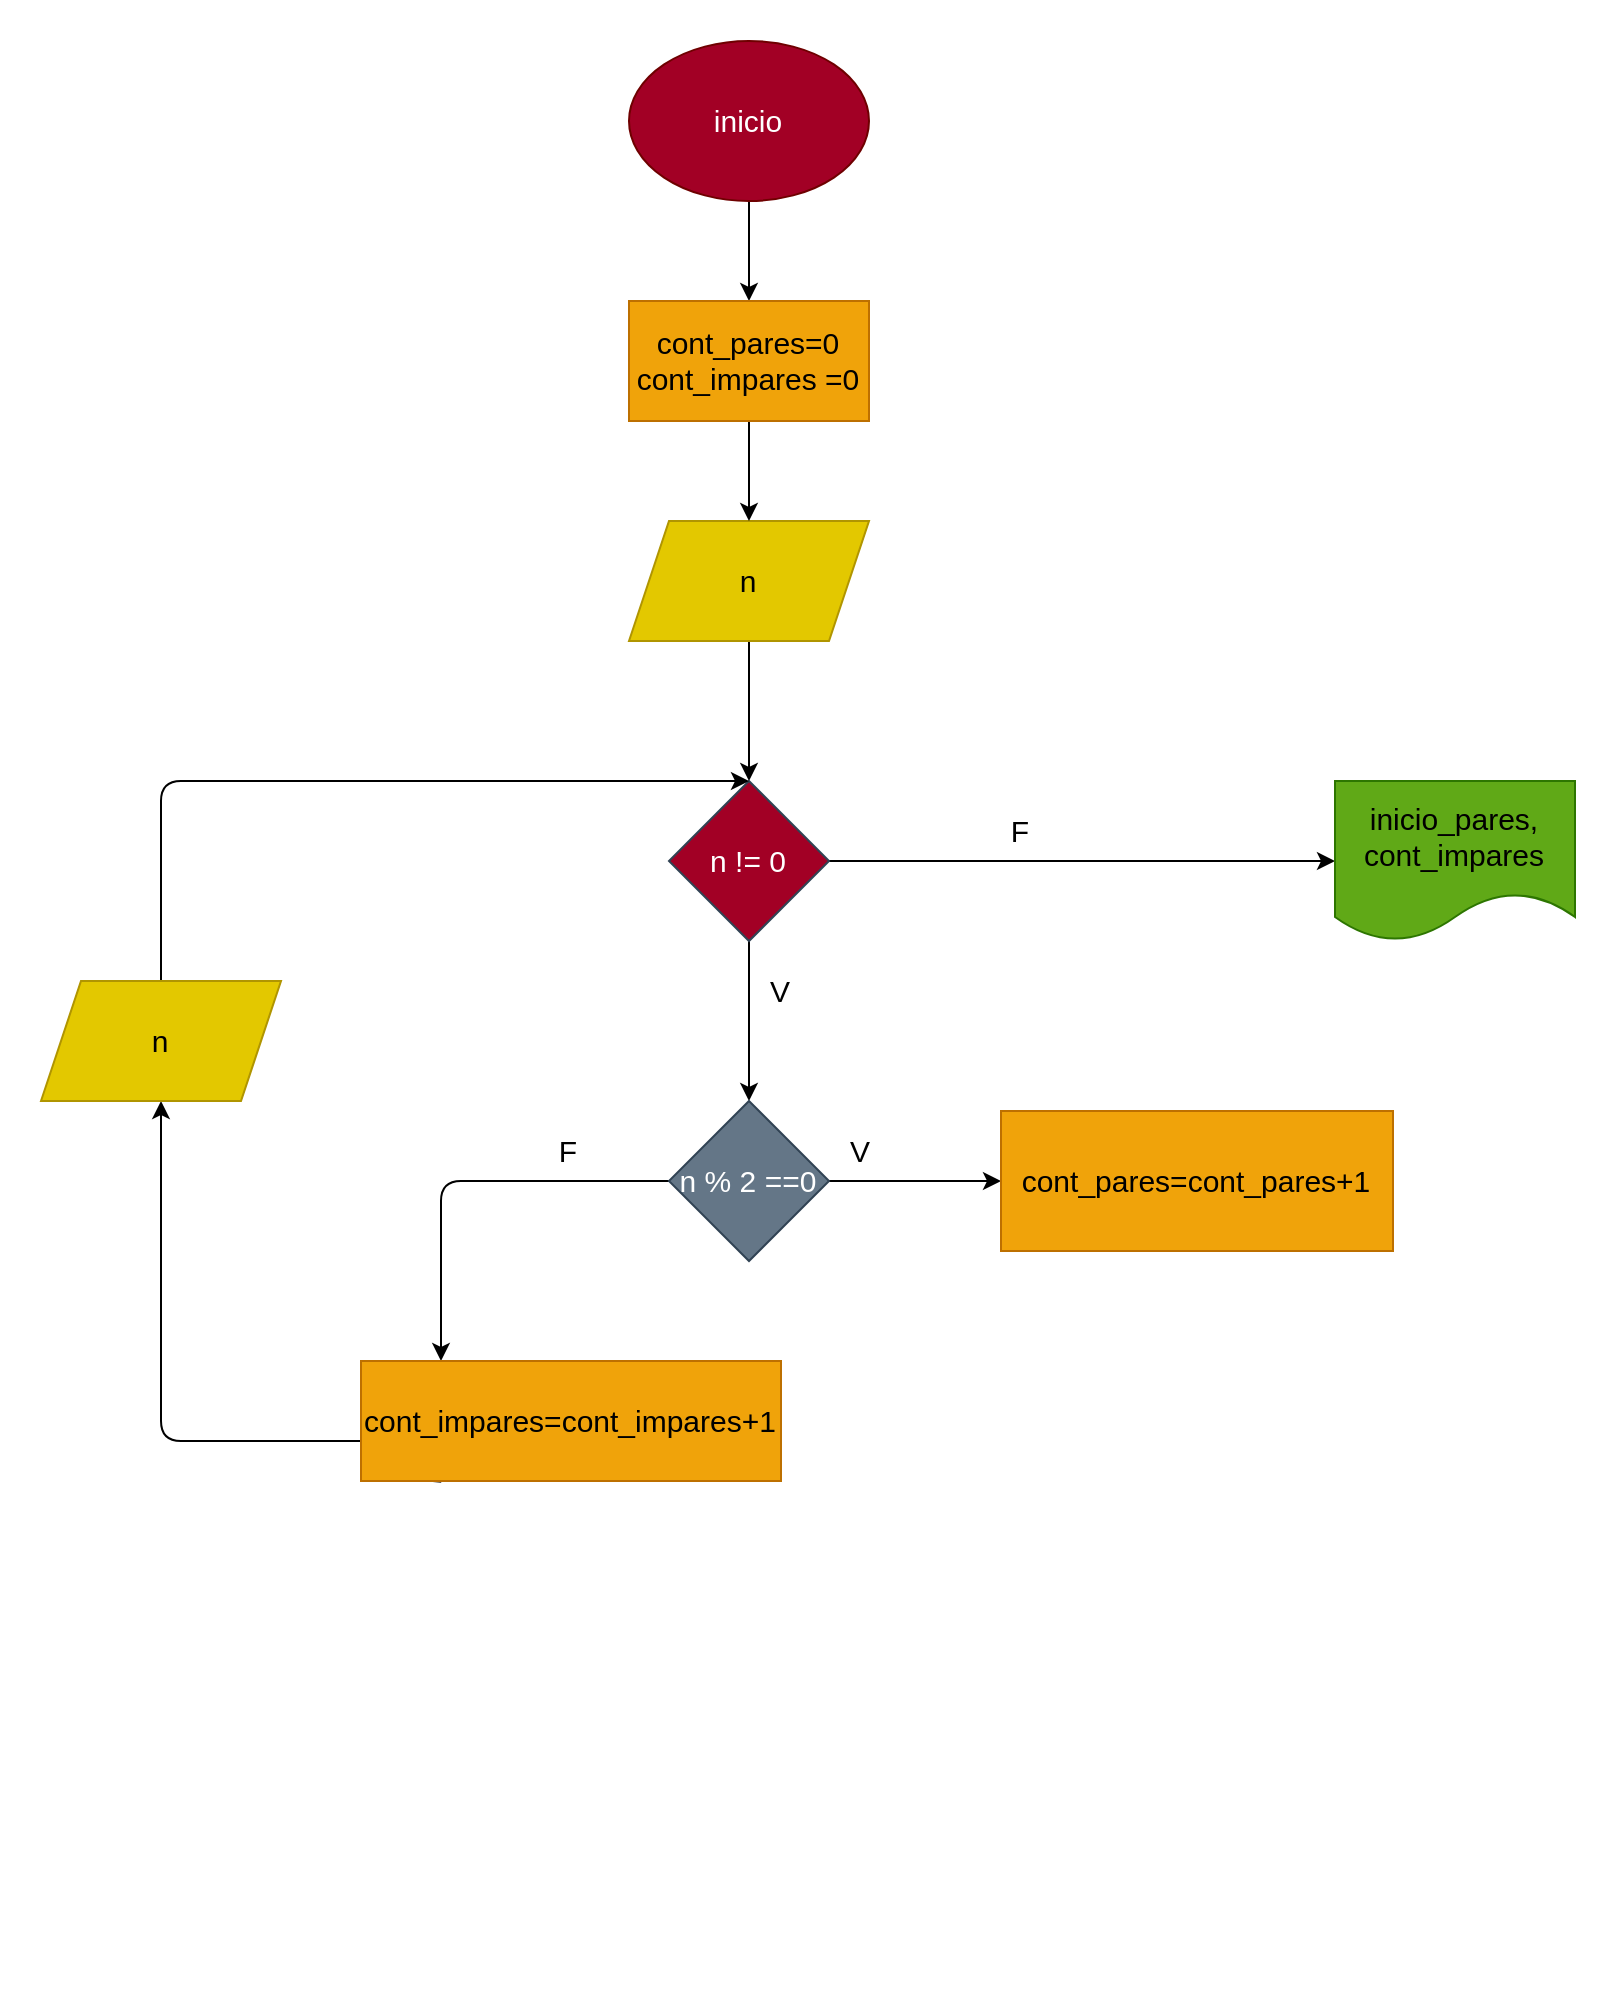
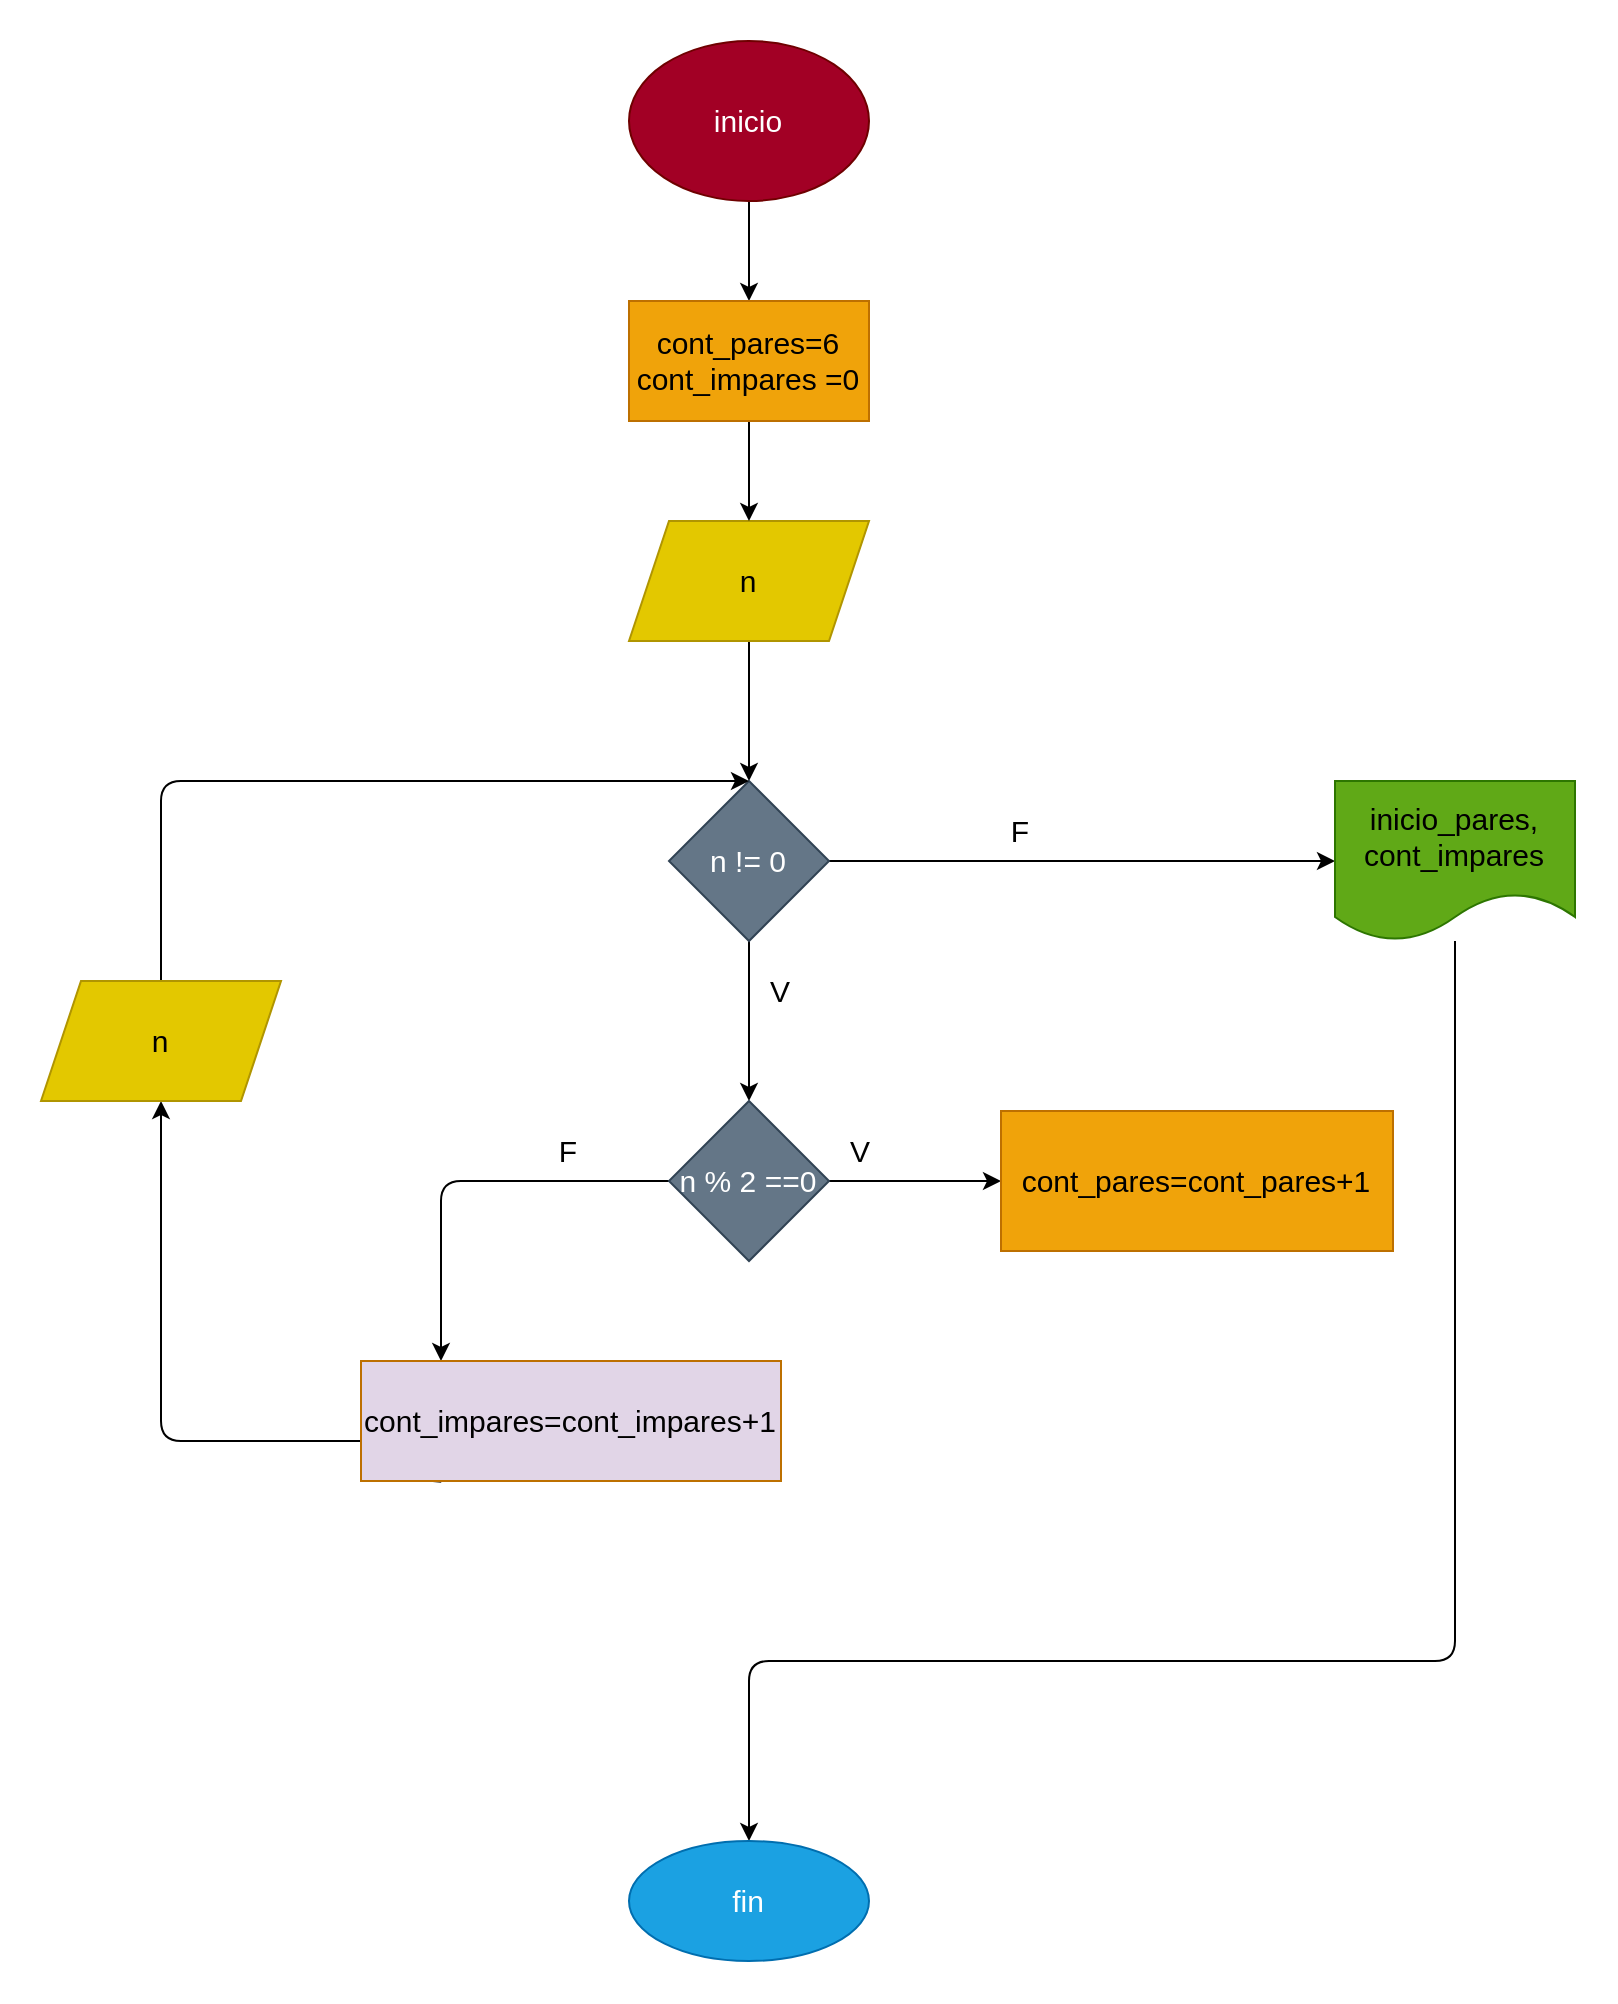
node "cont_pares=0 cont_impares =0": label "cont_pares=0 cont_impares =0" -> "cont_pares=6 cont_impares =0"
node "n != 0": fillcolor #a20025 -> #647687
node "cont_impares=cont_impares+1": fillcolor #f0a30a -> #e1d5e7
edge "inicio_pares,cont_impares" -> "fin": added
node "fin": added
